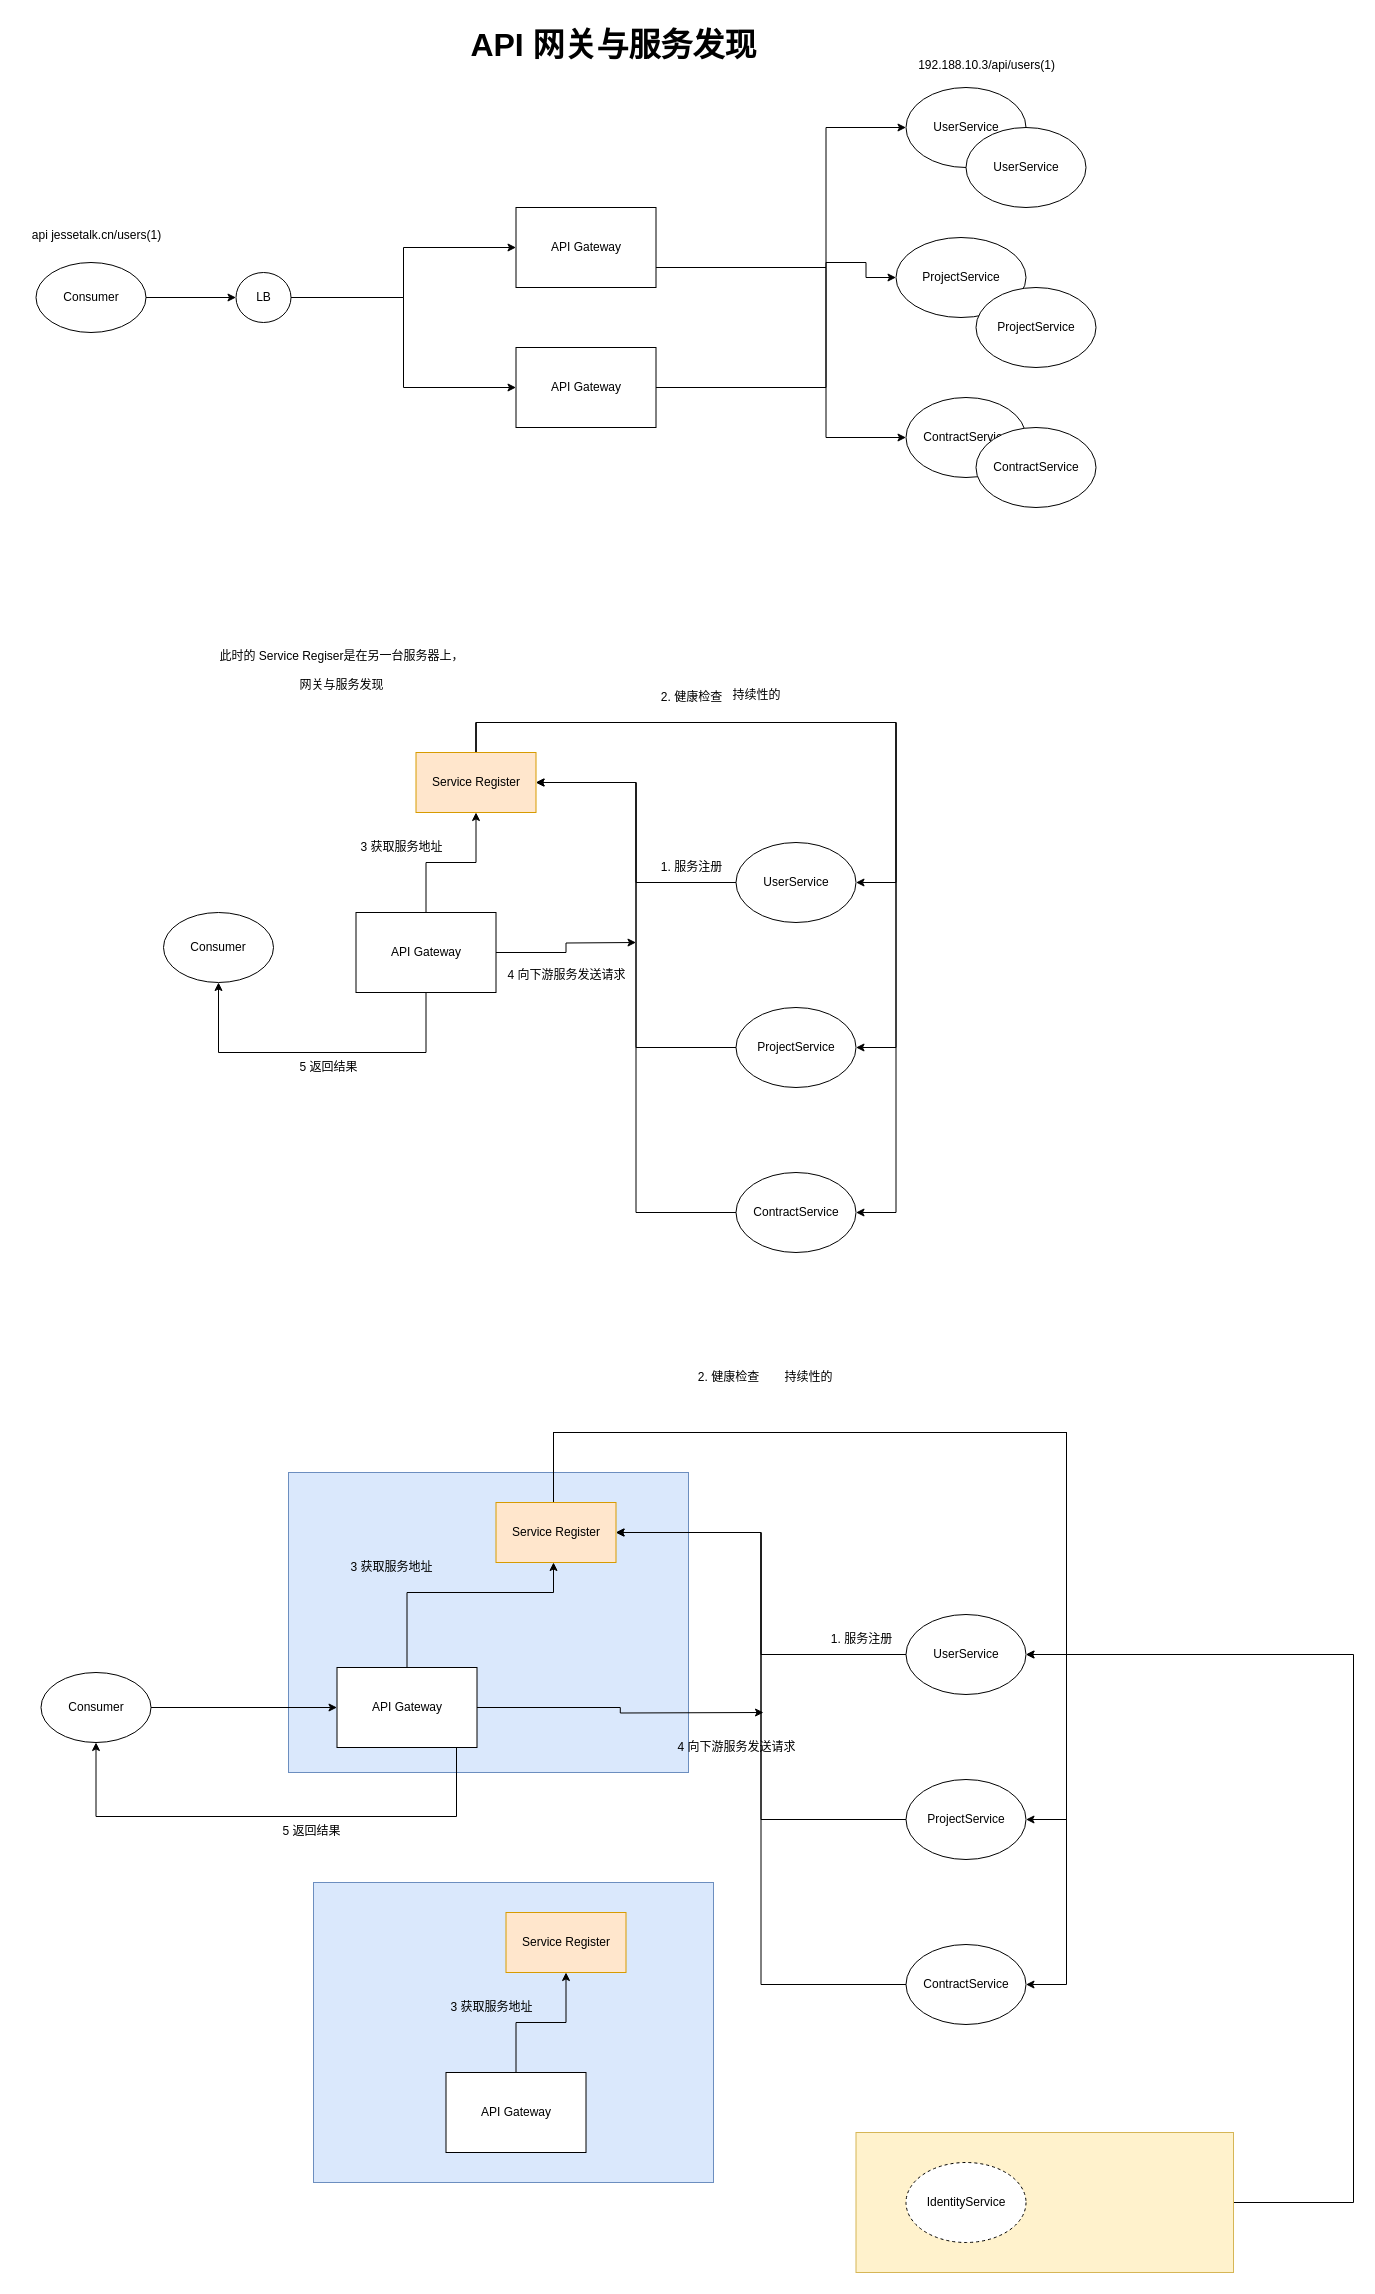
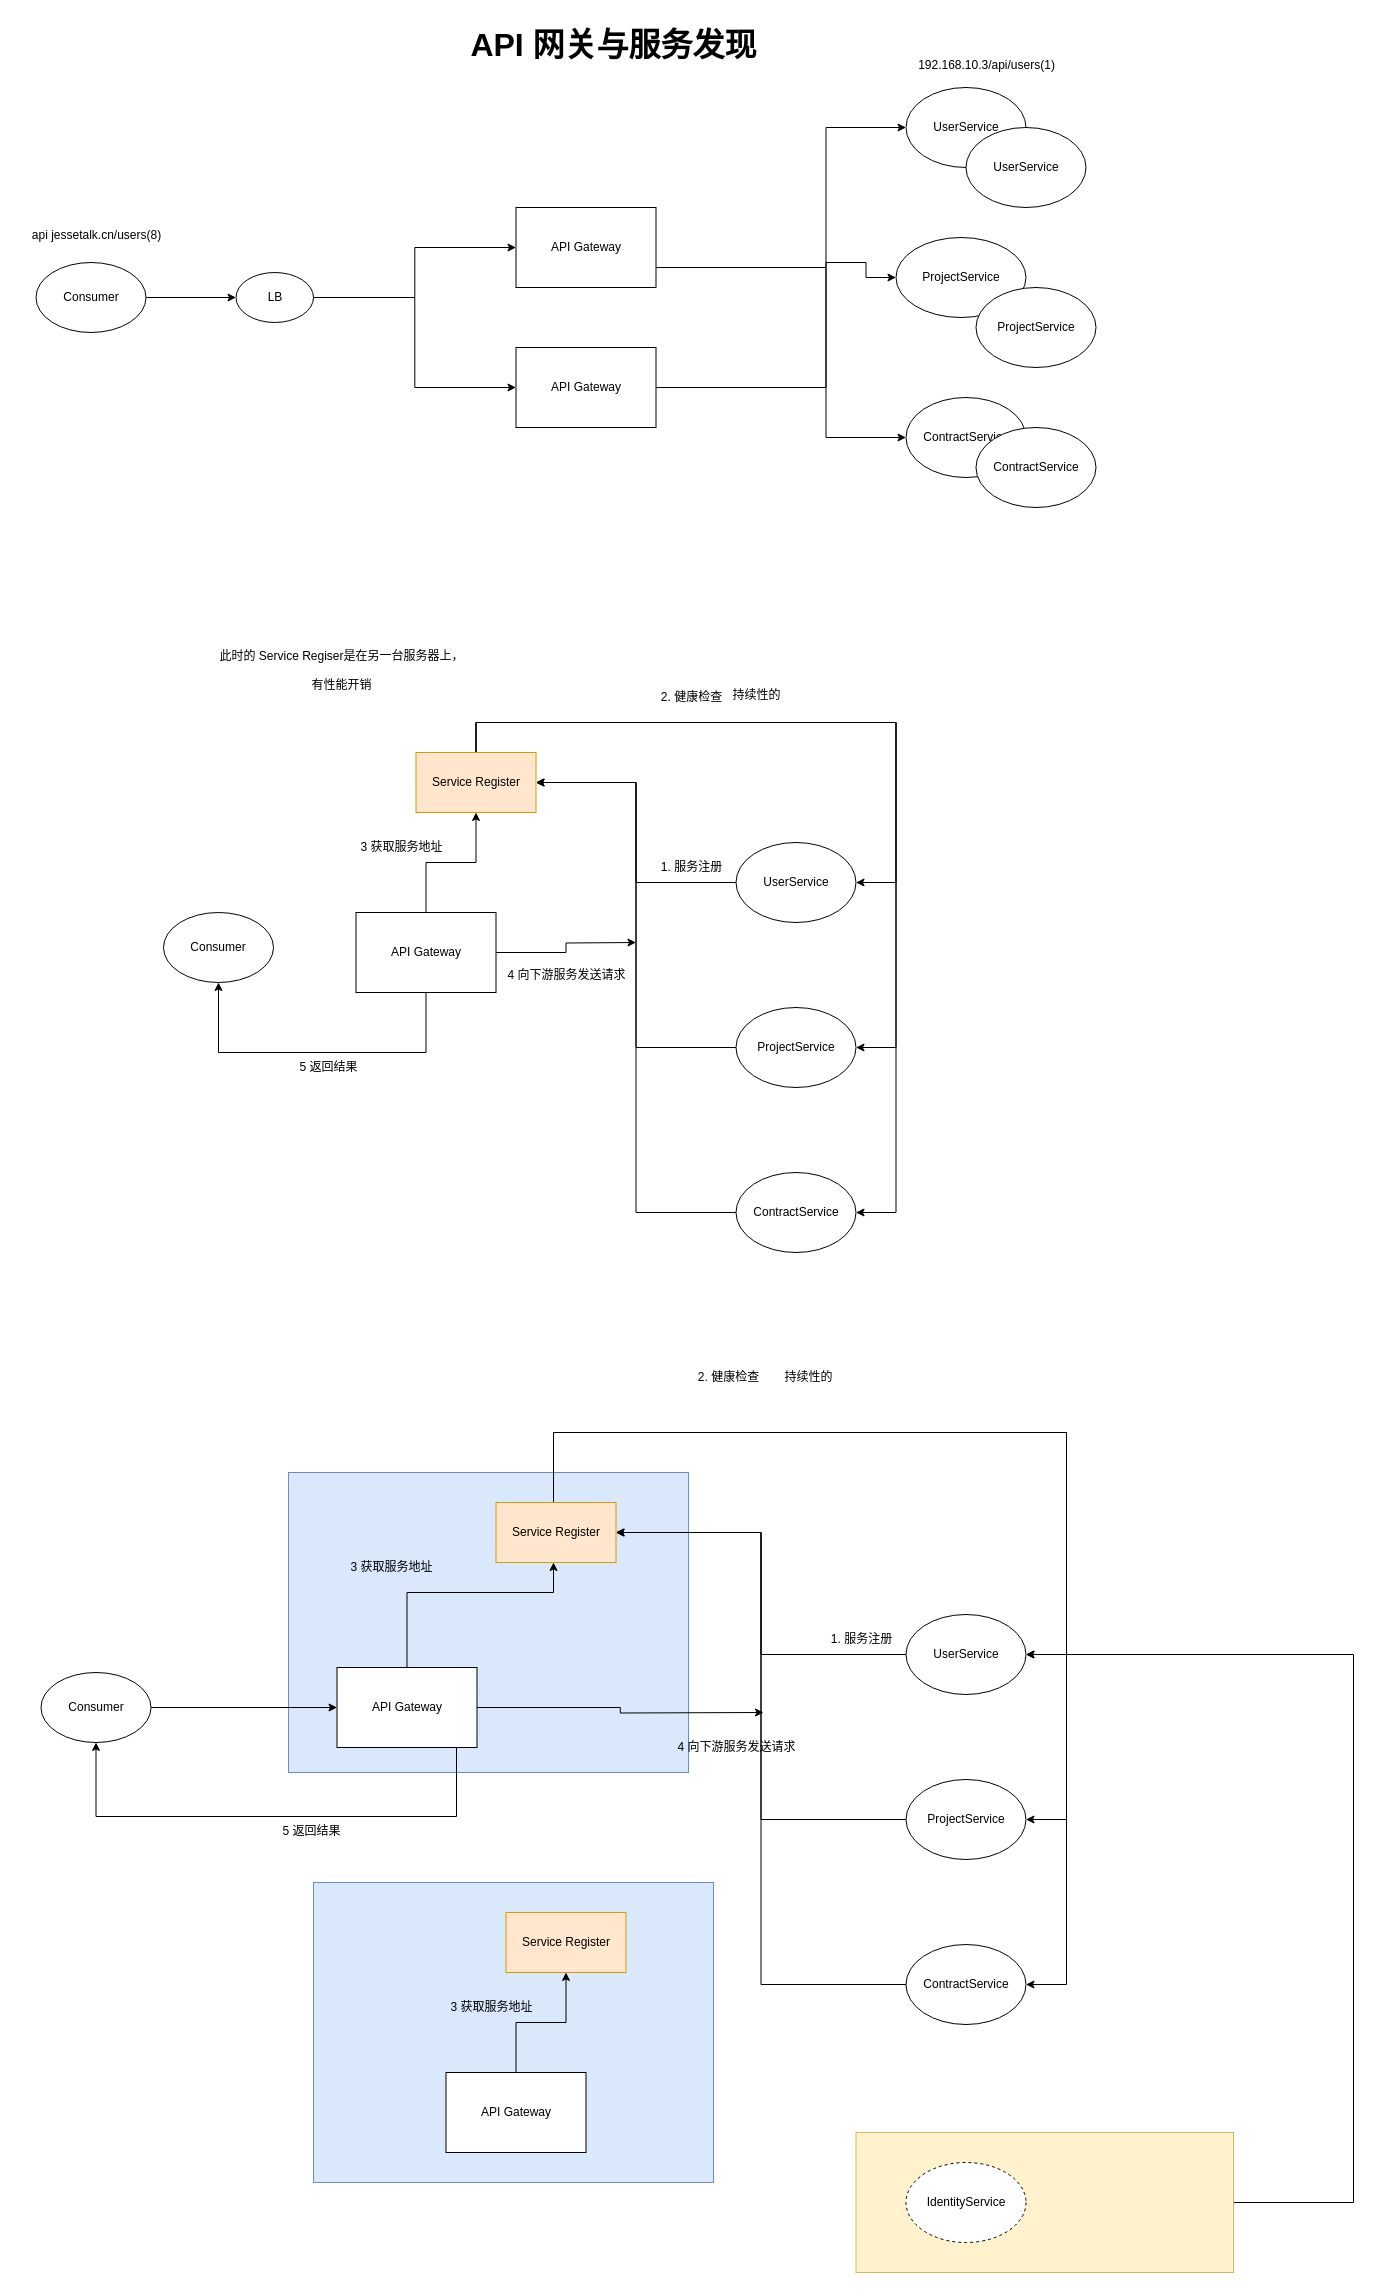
node "192.188.10.3/api/users(1)": label "192.188.10.3/api/users(1)" -> "192.168.10.3/api/users(1)"
node "api jessetalk.cn/users(1)": label "api jessetalk.cn/users(1)" -> "api jessetalk.cn/users(8)"
node "LB": size 55x50 -> 78x50
node "此时的 Service Regiser是在另一台服务器上， 网关与服务发现": label "此时的 Service Regiser是在另一台服务器上， 网关与服务发现" -> "此时的 Service Regiser是在另一台服务器上， 有性能开销"
